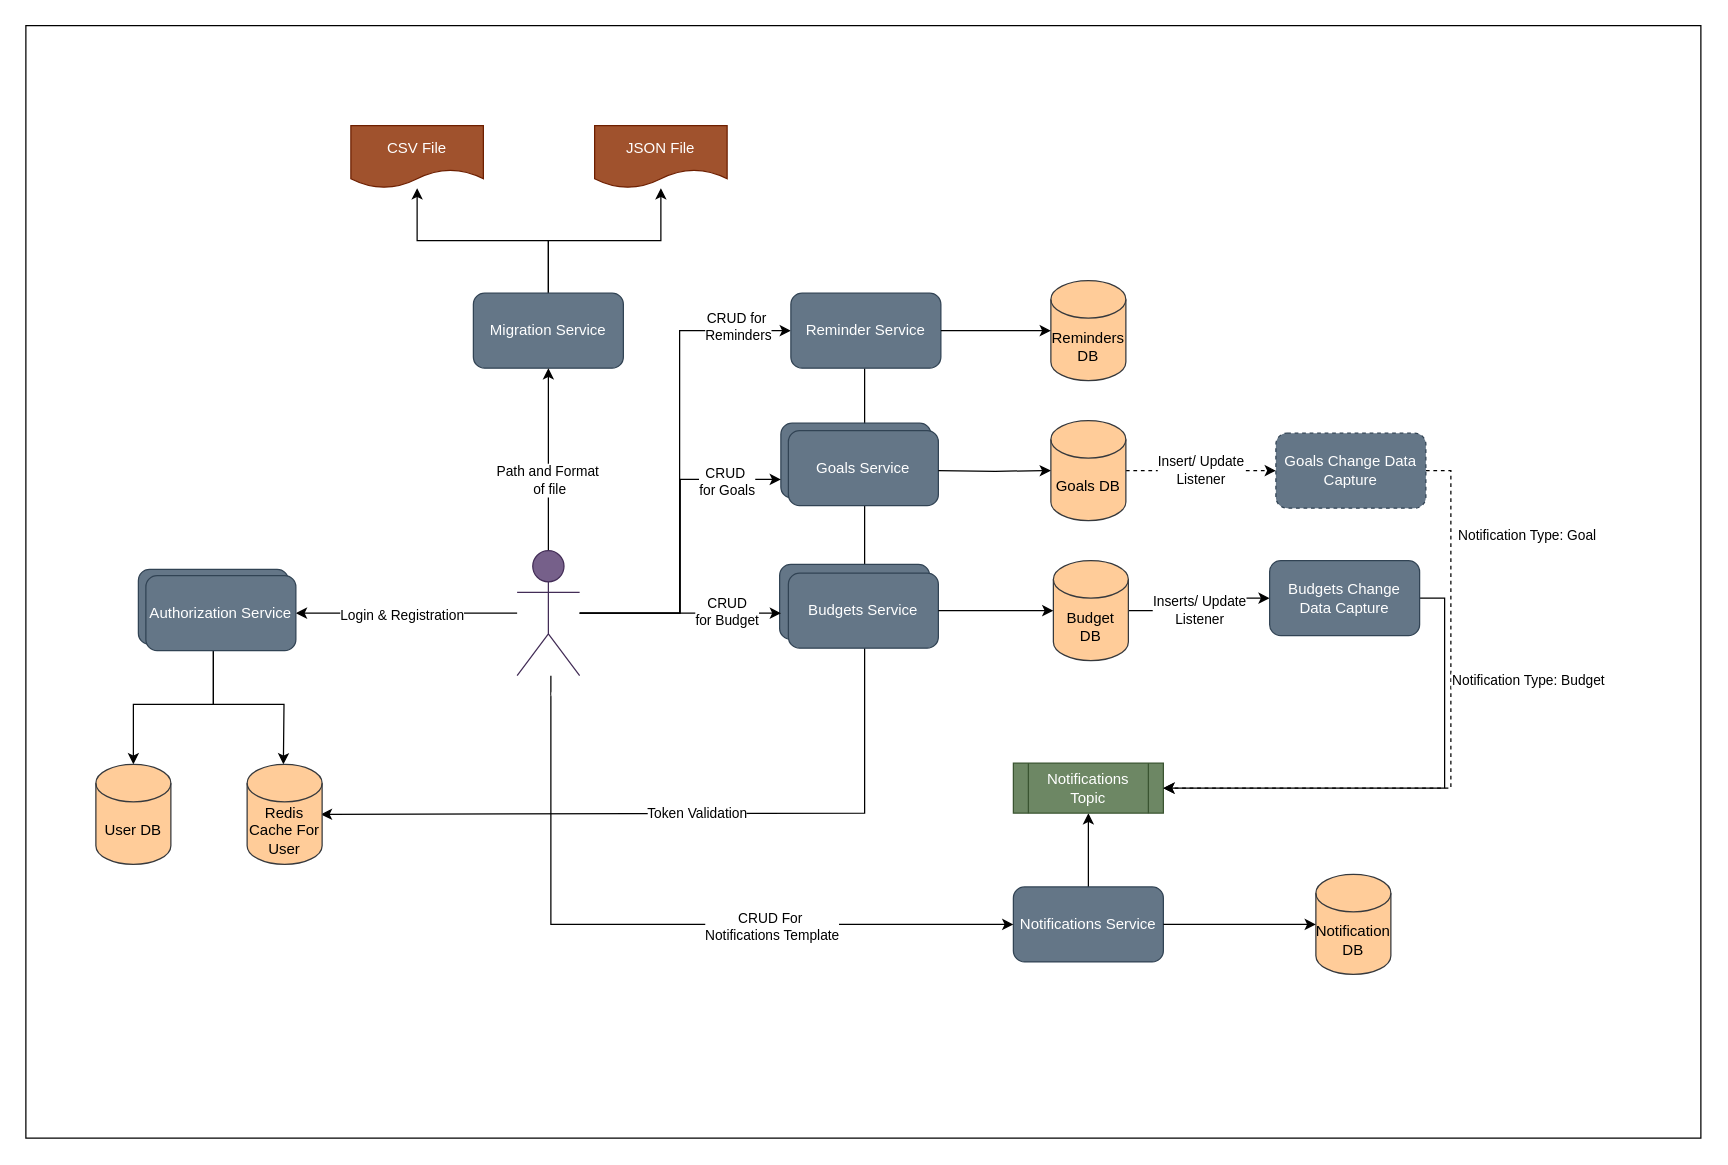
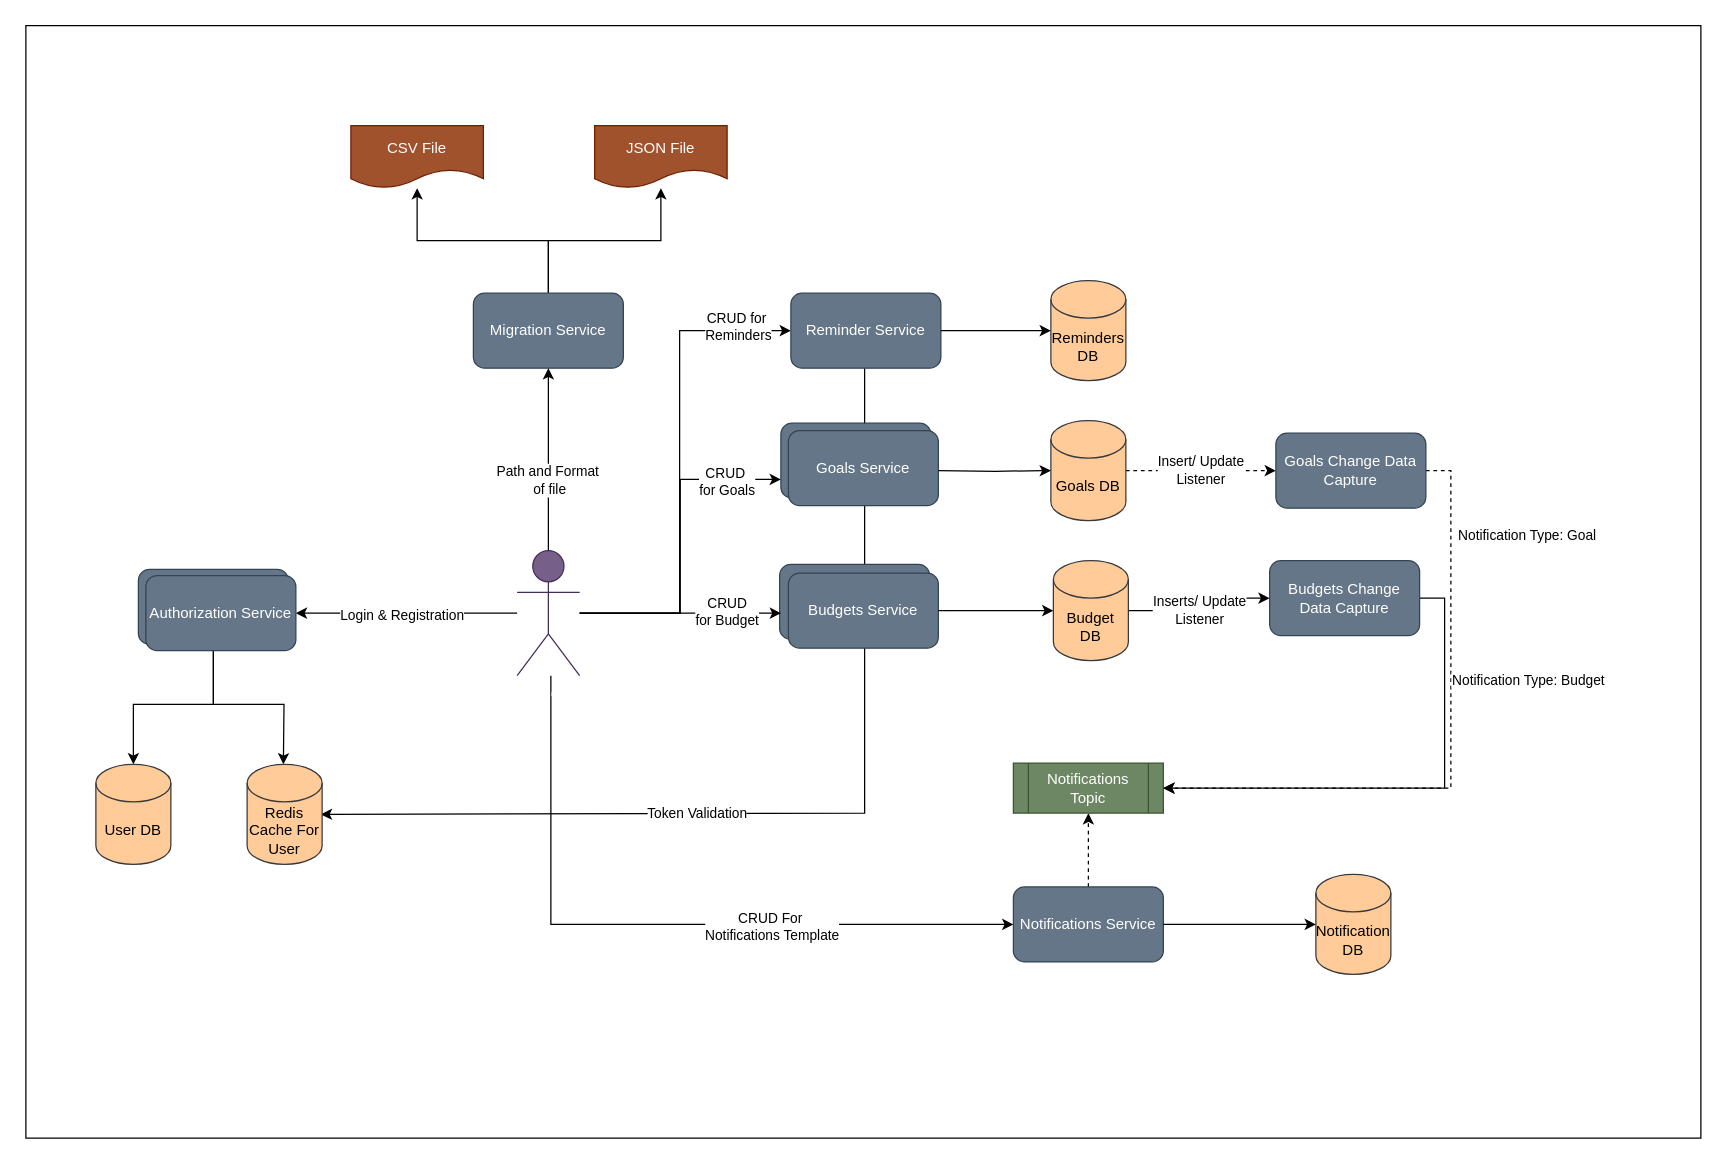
node "Goals Change Data Capture": style dashed -> solid
edge "Notifications Service" -> "Notifications Topic": style solid -> dashed
